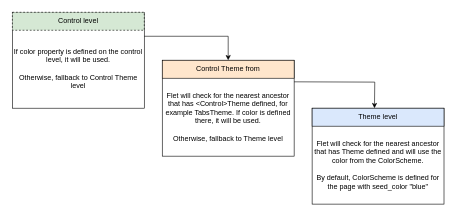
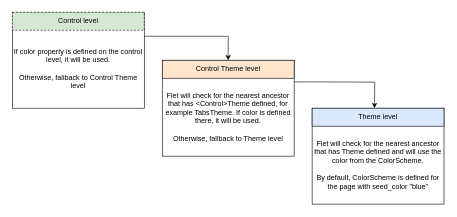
node "Control Theme from": label "Control Theme from" -> "Control Theme level"
